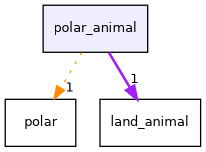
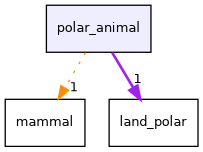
node "polar": label "polar" -> "mammal"
node "land_animal": label "land_animal" -> "land_polar"
